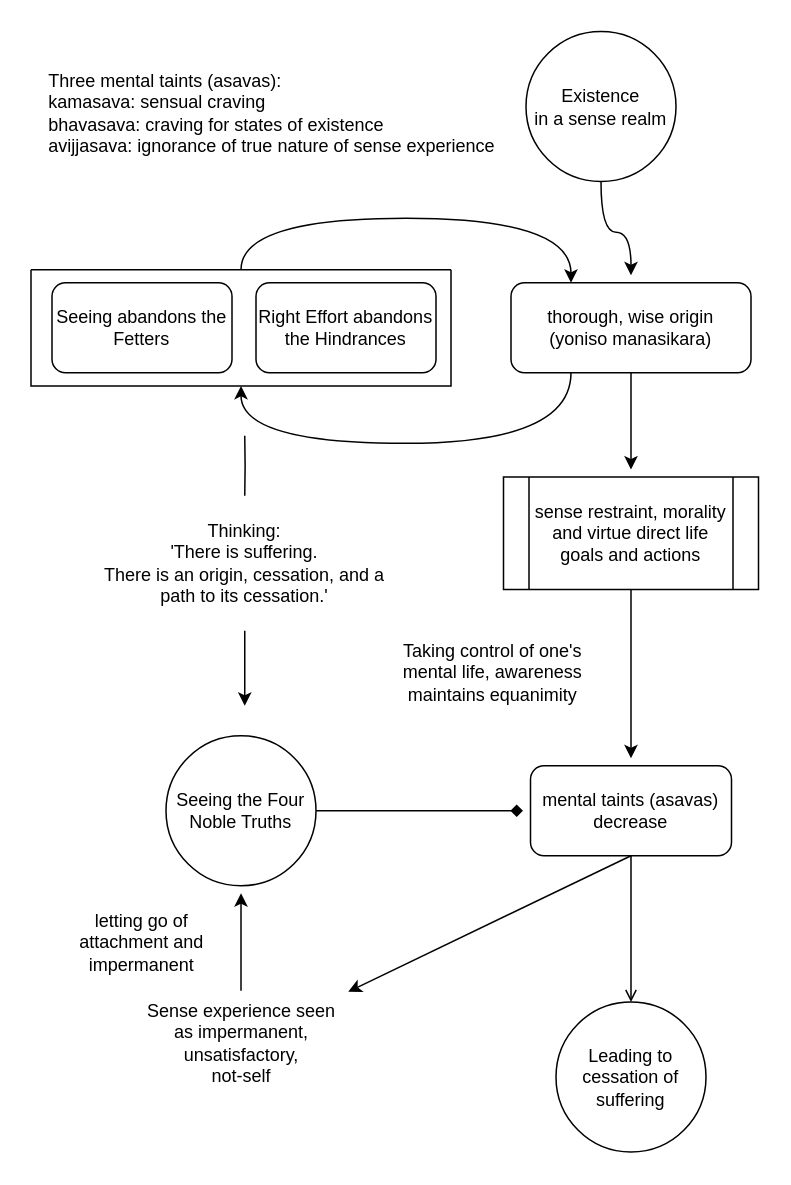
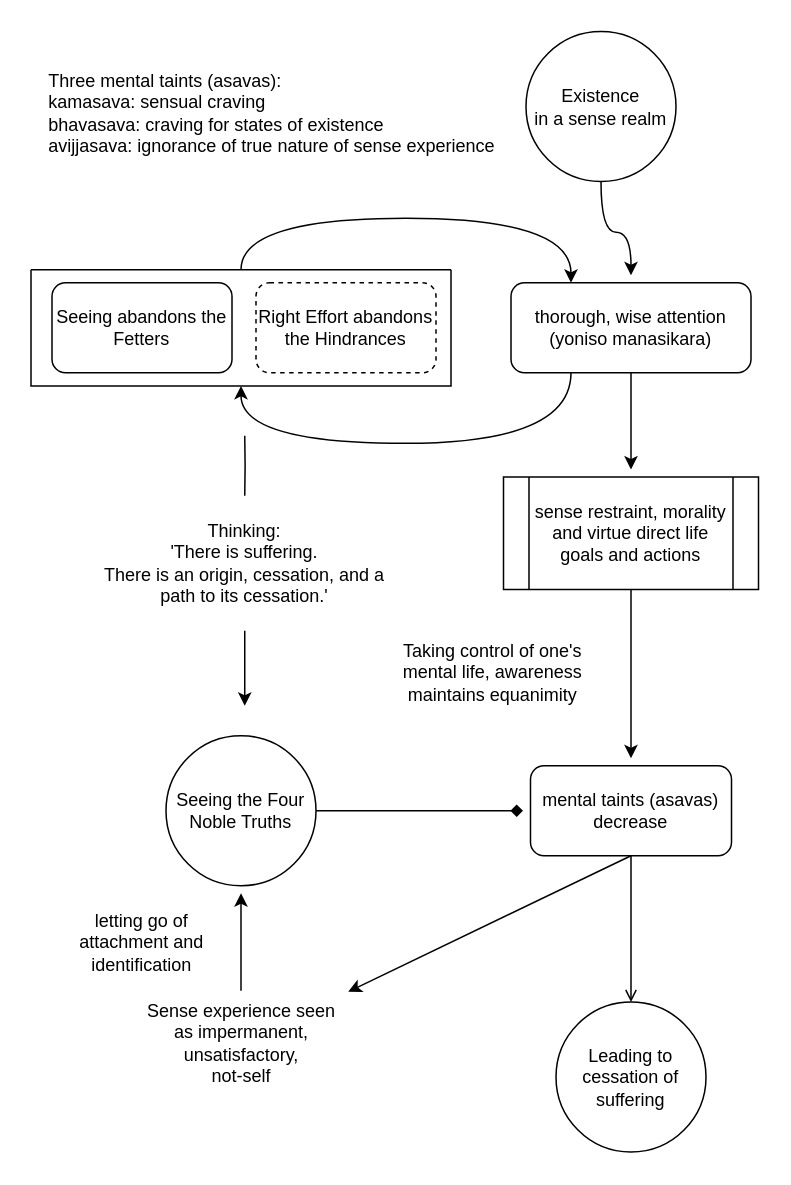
node "Right Effort abandons the Hindrances": style solid -> dashed
node "thorough, wise origin (yoniso manasikara)": label "thorough, wise origin (yoniso manasikara)" -> "thorough, wise attention (yoniso manasikara)"
node "letting go of attachment and impermanent": label "letting go of attachment and impermanent" -> "letting go of attachment and identification"
